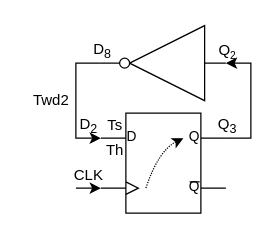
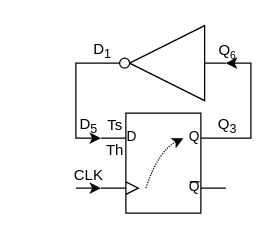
node "D8": label "D8" -> "D1"
node "Q2": label "Q2" -> "Q6"
node "Twd2": removed
node "D2": label "D2" -> "D5"
